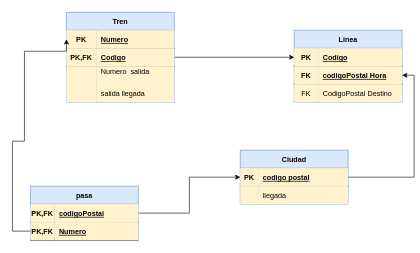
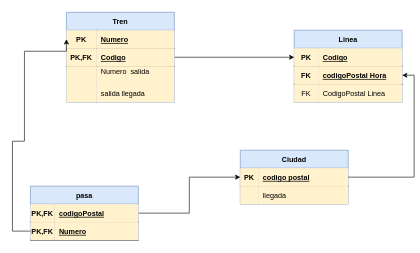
node "CodigoPostal Destino": label "CodigoPostal Destino" -> "CodigoPostal Linea"
